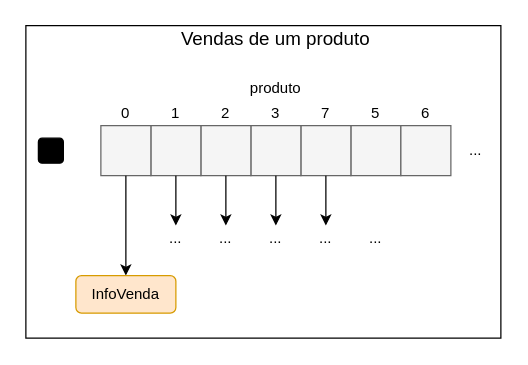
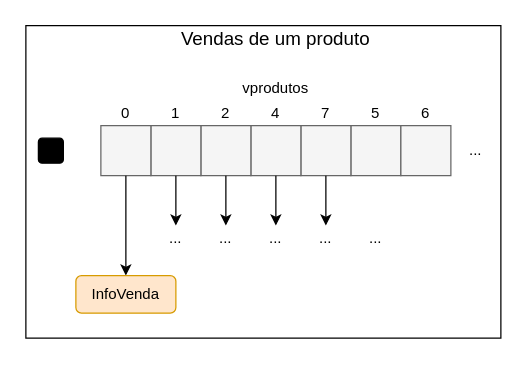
node "produto": label "produto" -> "vprodutos"
node "3": label "3" -> "4"
